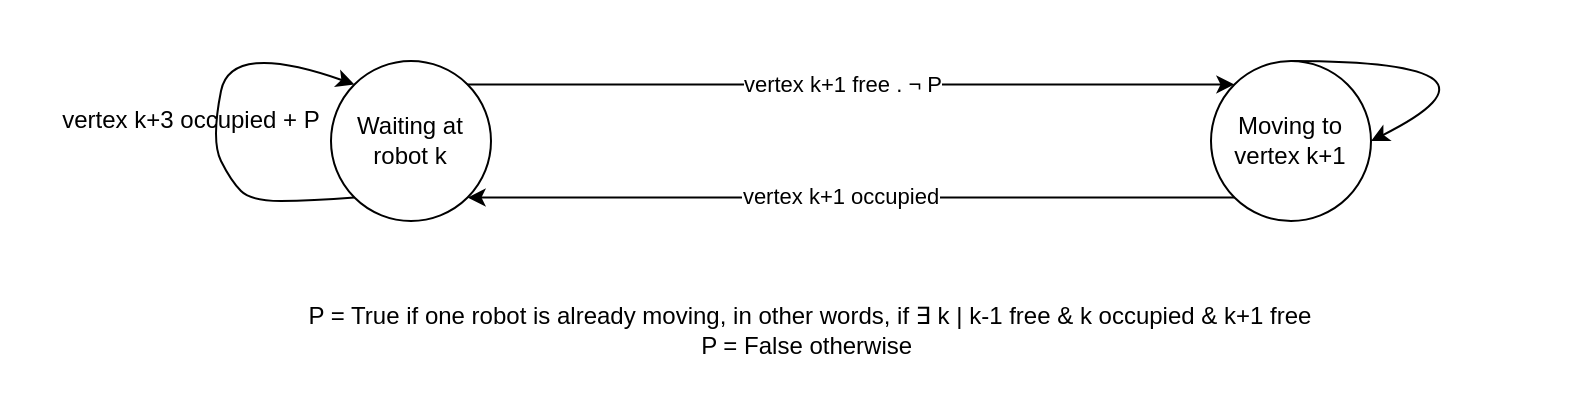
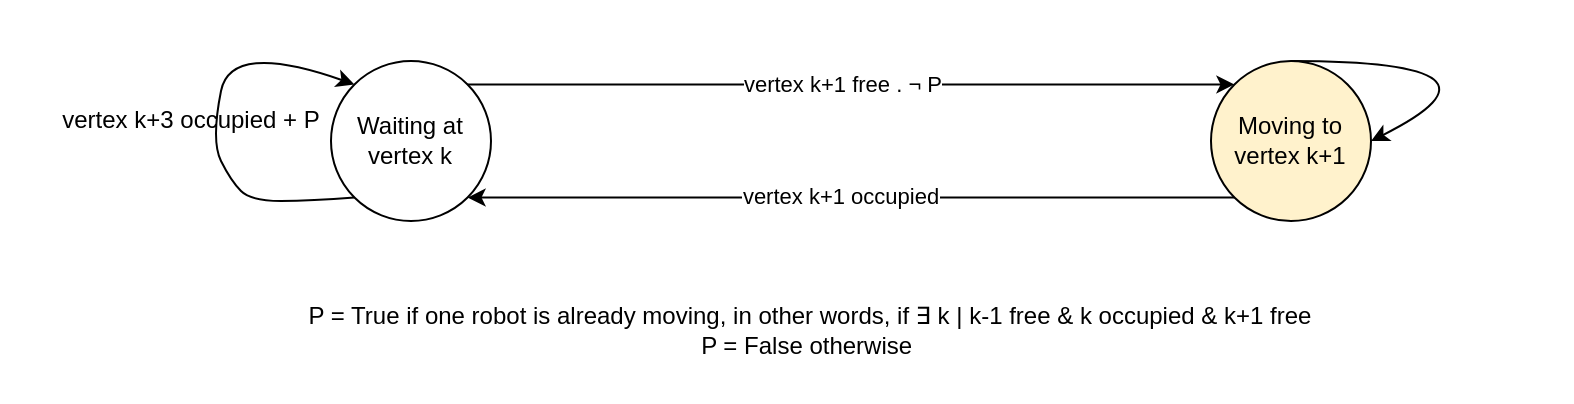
node "Waiting at robot k": label "Waiting at robot k" -> "Waiting at vertex k"
node "Moving to vertex k+1": fillcolor #ffffff -> #fff2cc
